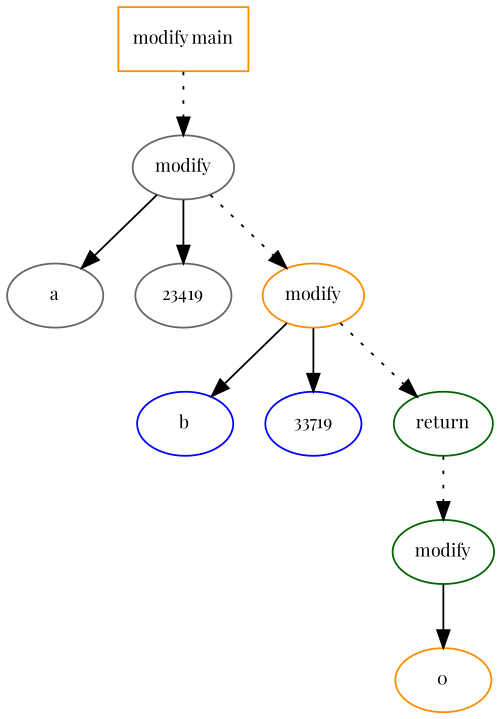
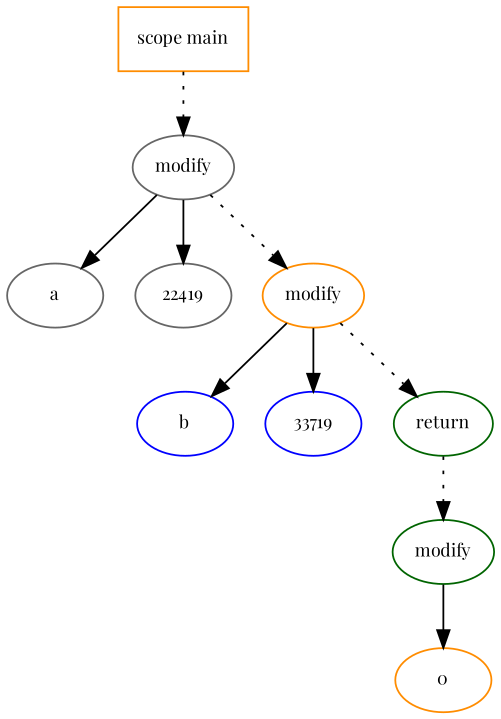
node "modify main": label "modify main" -> "scope main"
node "23419": label "23419" -> "22419"
